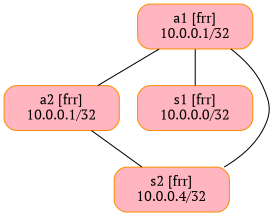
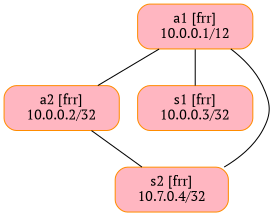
node "a1 [frr] 10.0.0.1/32": label "a1 [frr] 10.0.0.1/32" -> "a1 [frr] 10.0.0.1/12"
node "a2 [frr] 10.0.0.1/32": label "a2 [frr] 10.0.0.1/32" -> "a2 [frr] 10.0.0.2/32"
node "s1 [frr] 10.0.0.0/32": label "s1 [frr] 10.0.0.0/32" -> "s1 [frr] 10.0.0.3/32"
node "s2 [frr] 10.0.0.4/32": label "s2 [frr] 10.0.0.4/32" -> "s2 [frr] 10.7.0.4/32"
